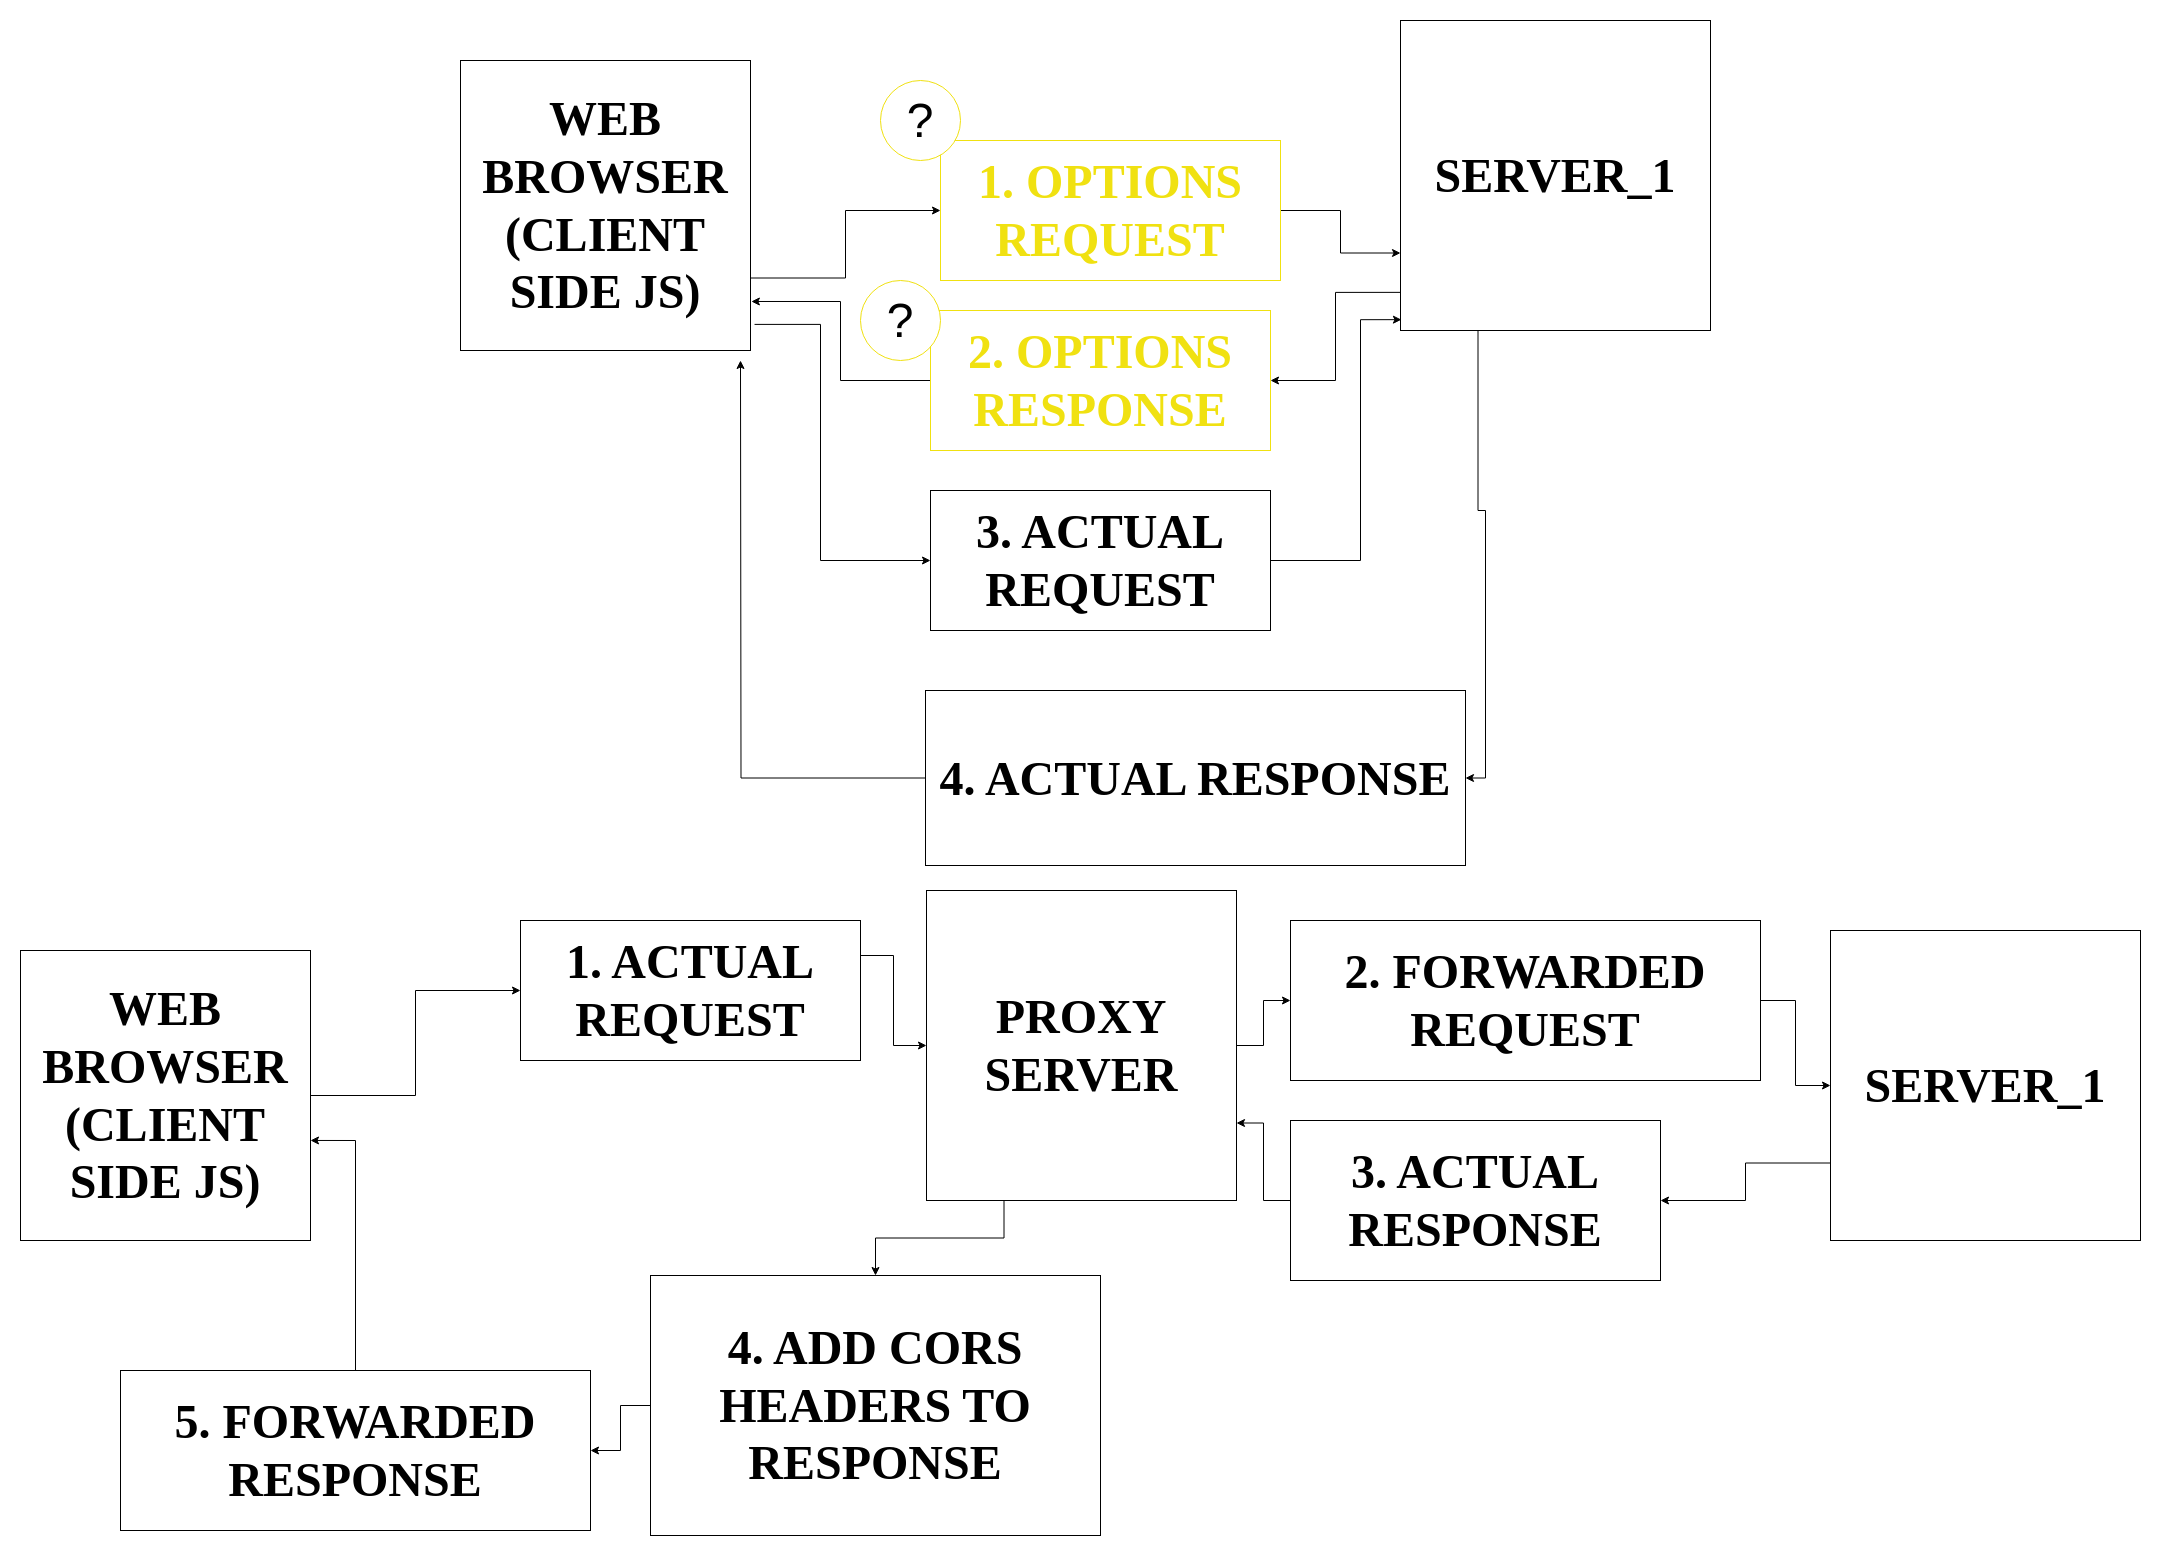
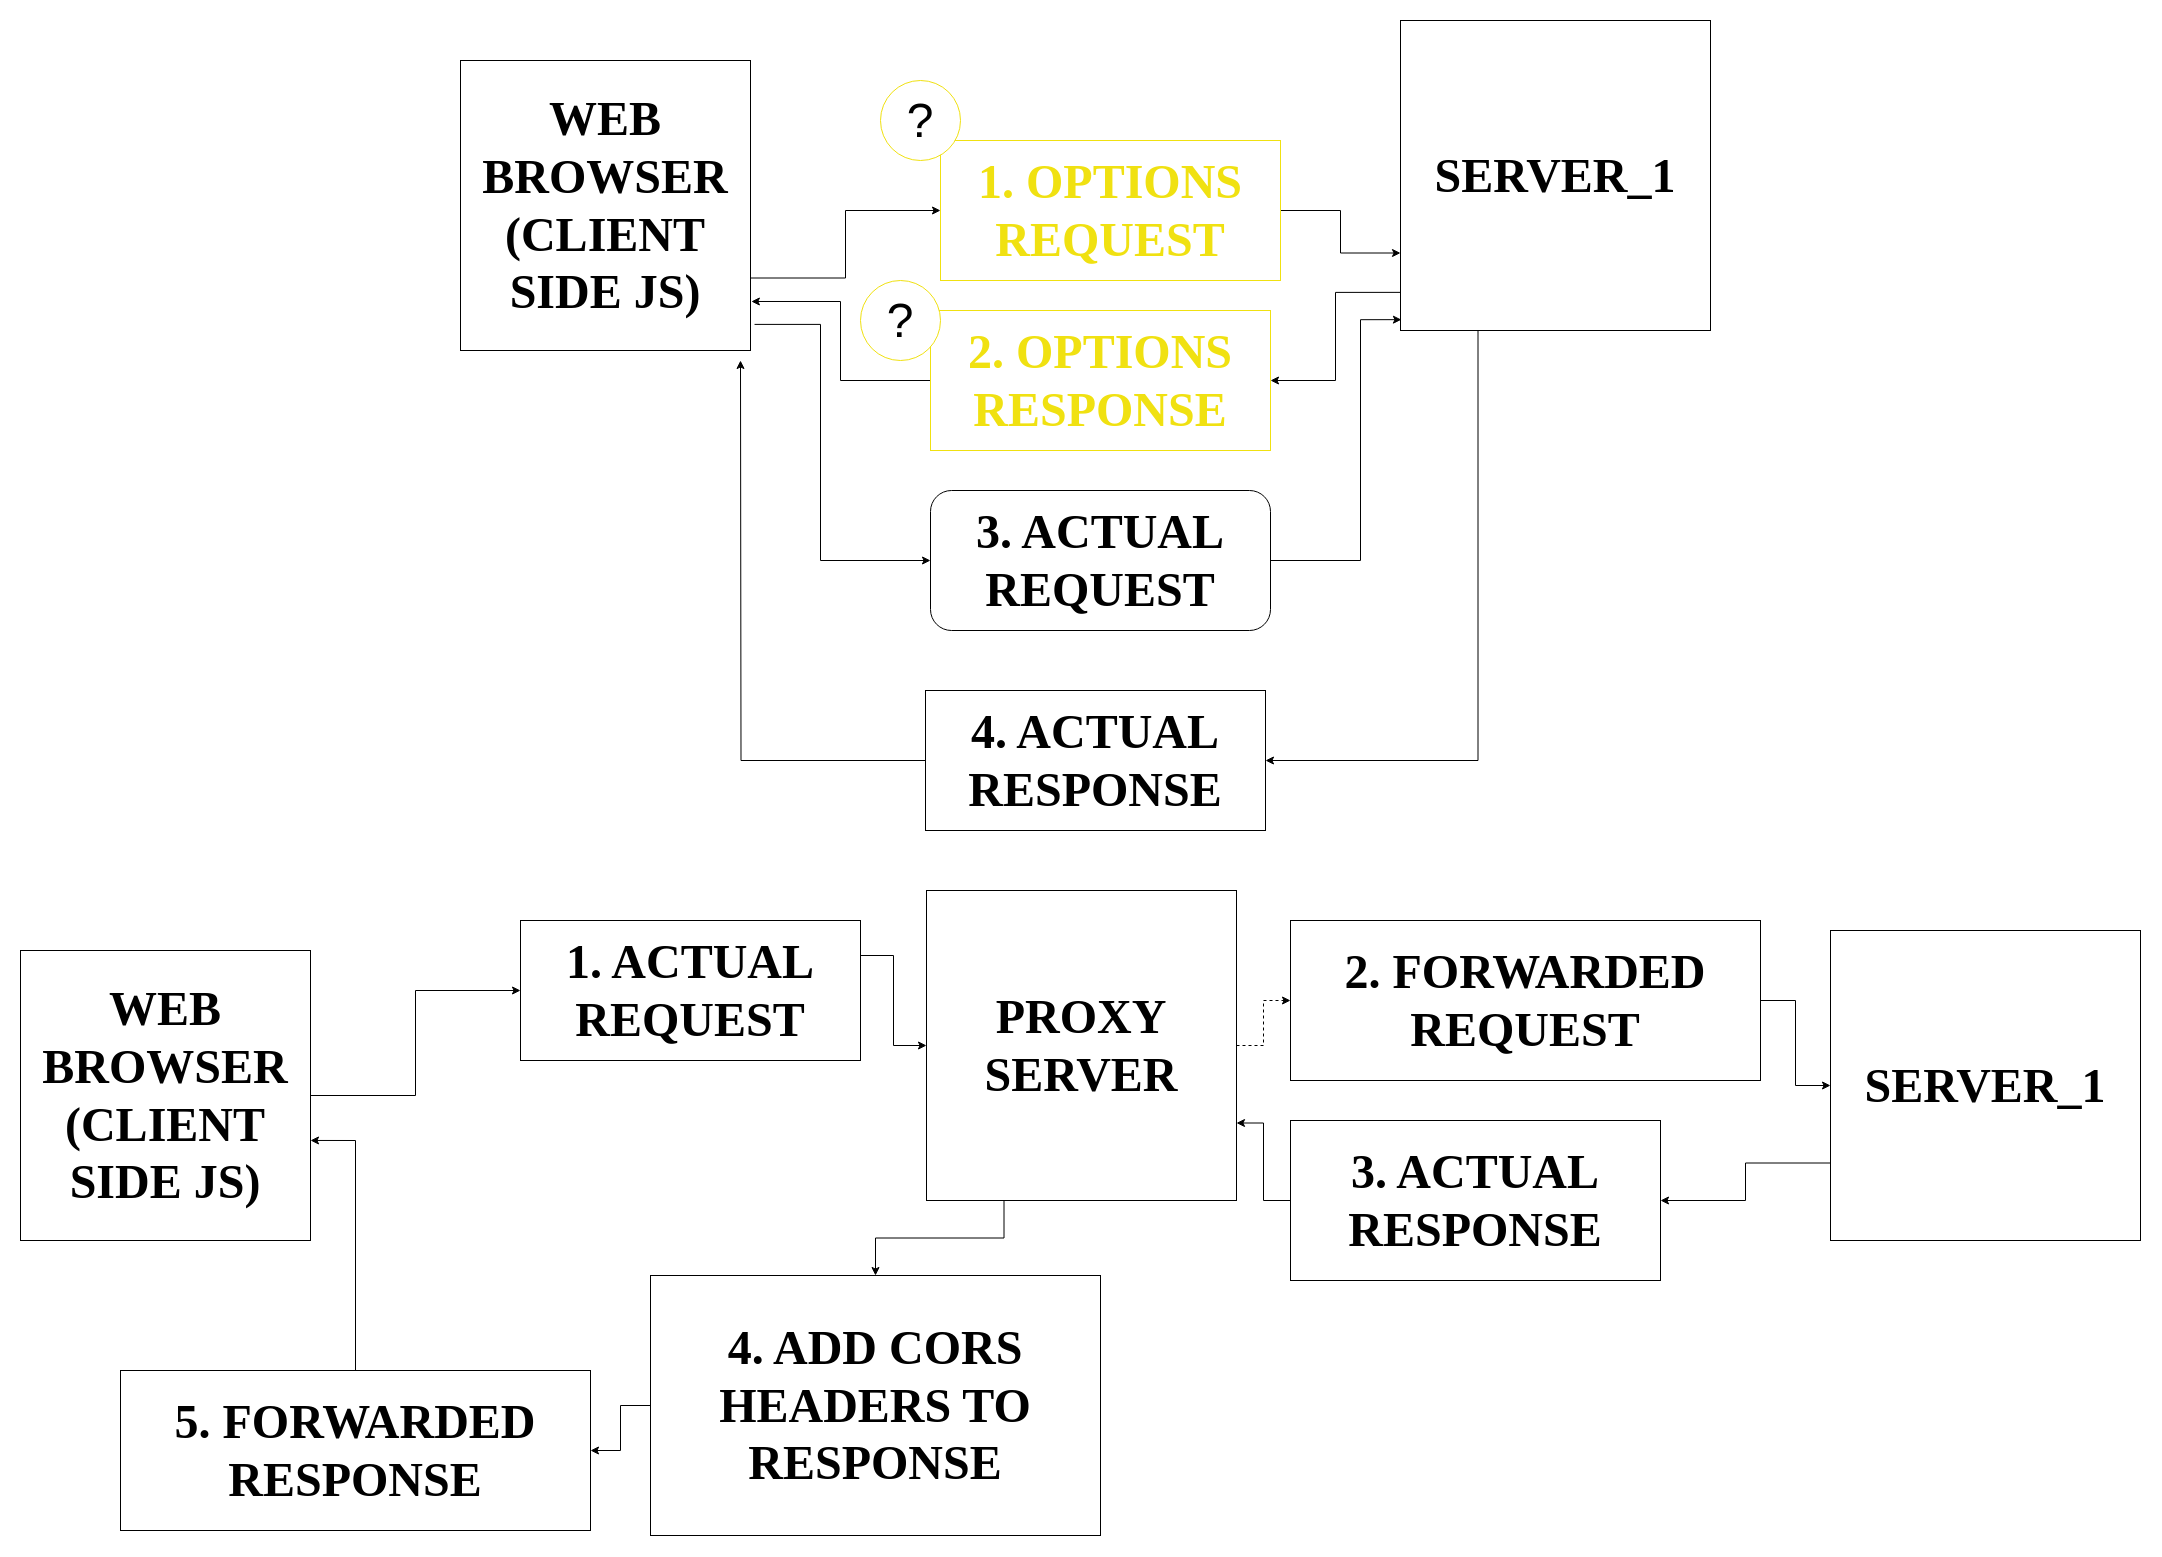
node "3. ACTUAL REQUEST": shape rectangle -> rounded rectangle
node "4. ACTUAL RESPONSE": size 540x175 -> 340x140
edge "PROXY SERVER" -> "2. FORWARDED REQUEST": style solid -> dashed
